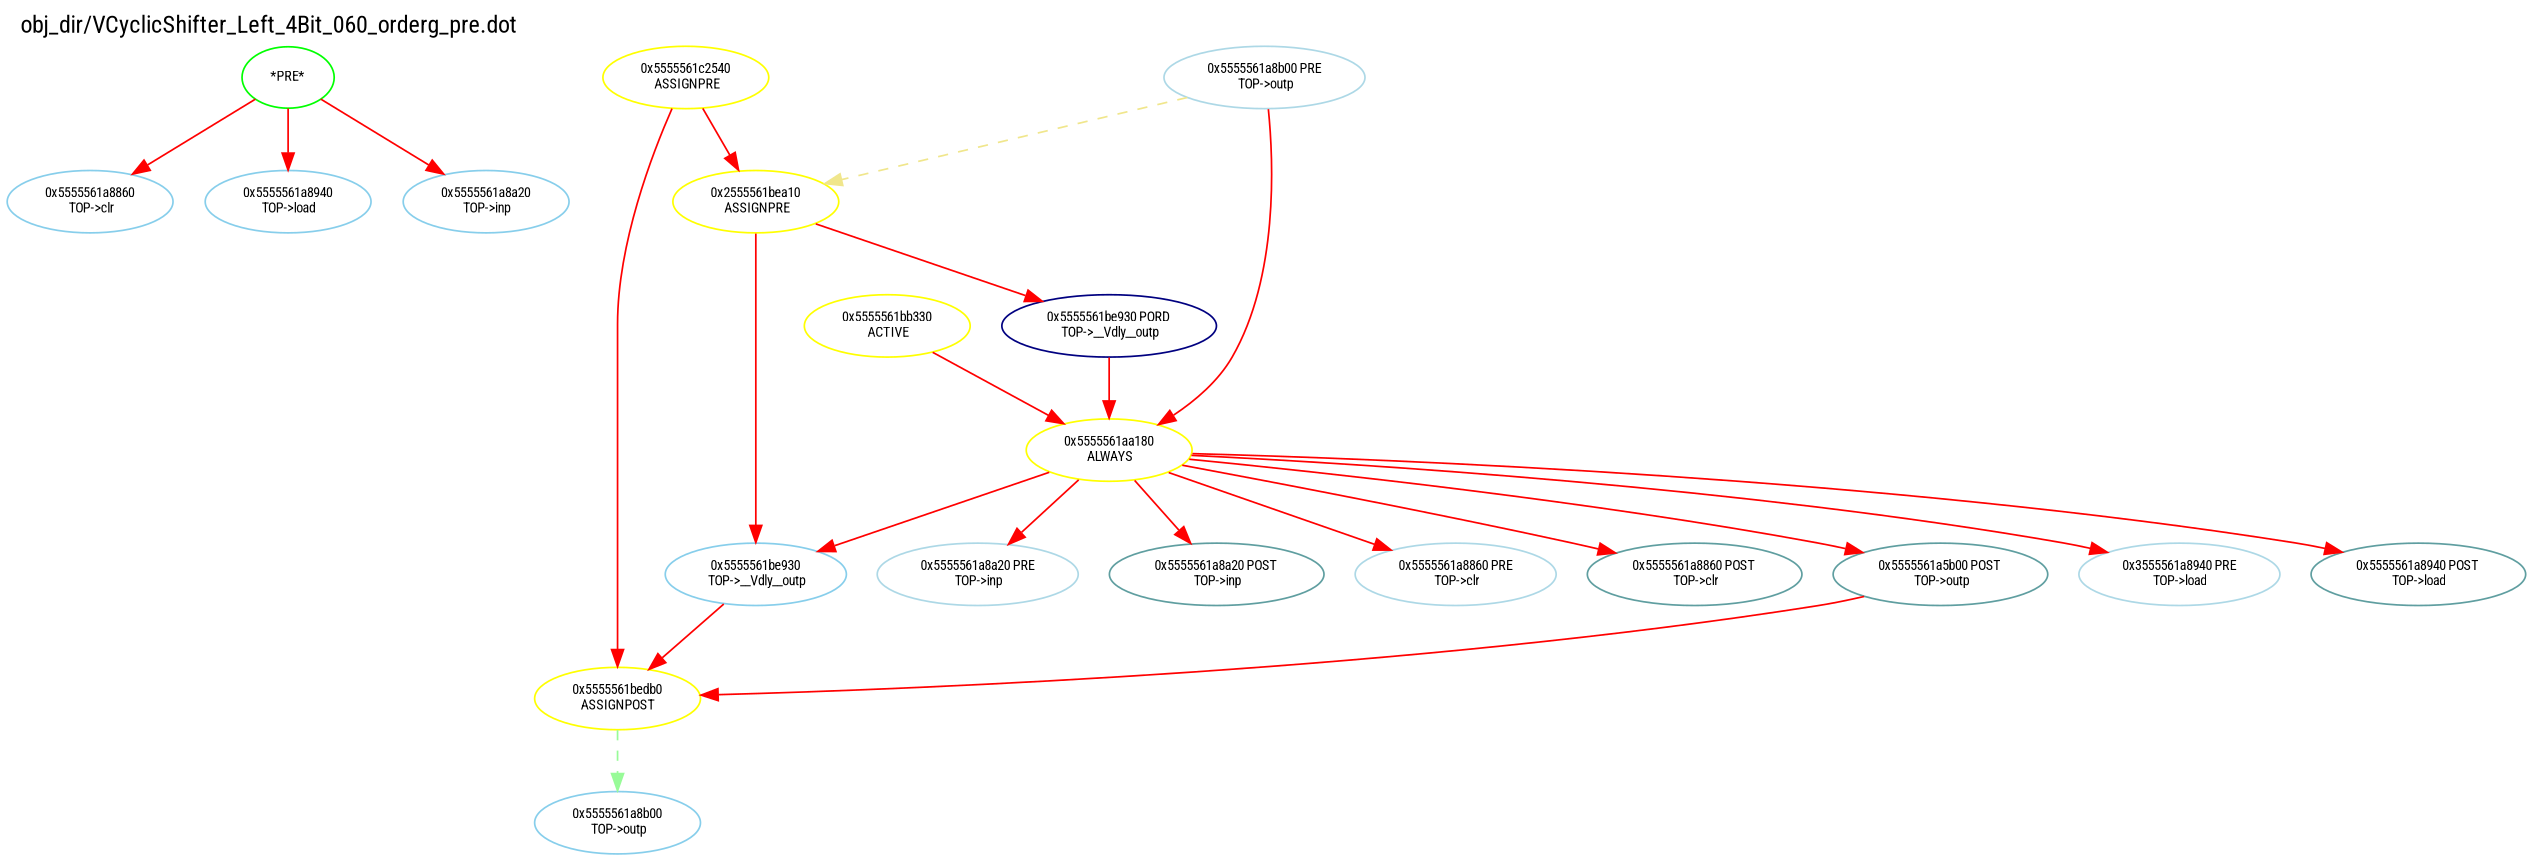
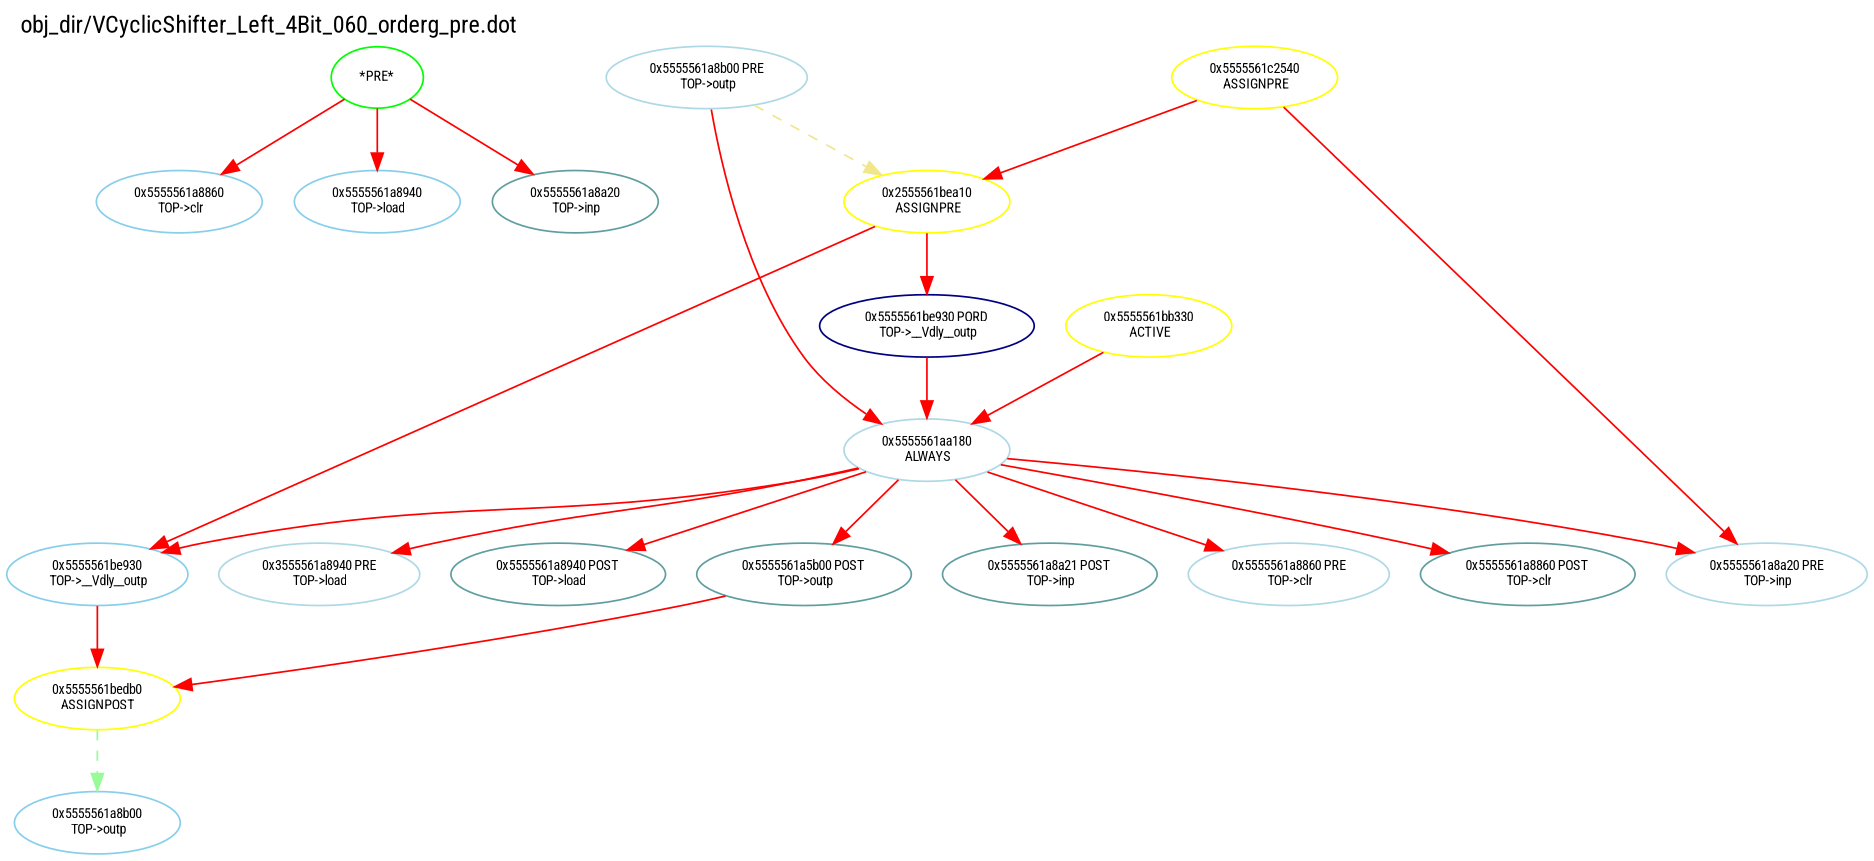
node "0x5555561a8a20 TOP->inp": color skyblue -> CadetBlue
edge "0x5555561c2540 ASSIGNPRE" -> "0x5555561bedb0 ASSIGNPOST": now "0x5555561c2540 ASSIGNPRE" -> "0x5555561a8a20 PRE TOP->inp"
node "0x5555561aa180 ALWAYS": color yellow -> lightblue
node "0x5555561a8a20 POST TOP->inp": label "0x5555561a8a20 POST TOP->inp" -> "0x5555561a8a21 POST TOP->inp"
